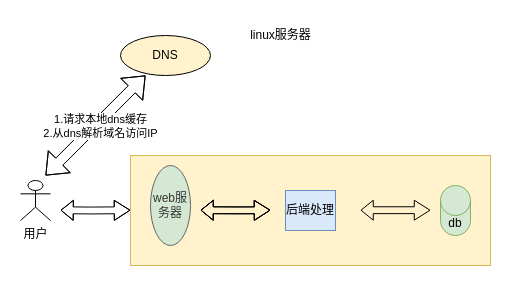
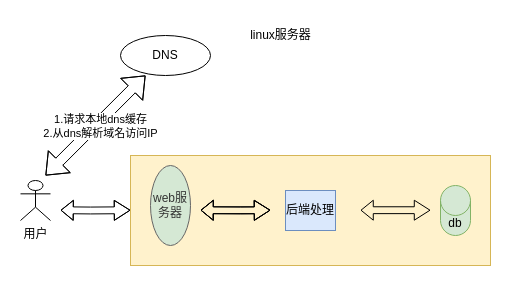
node "DNS": fillcolor #fff2cc -> #ffffff
